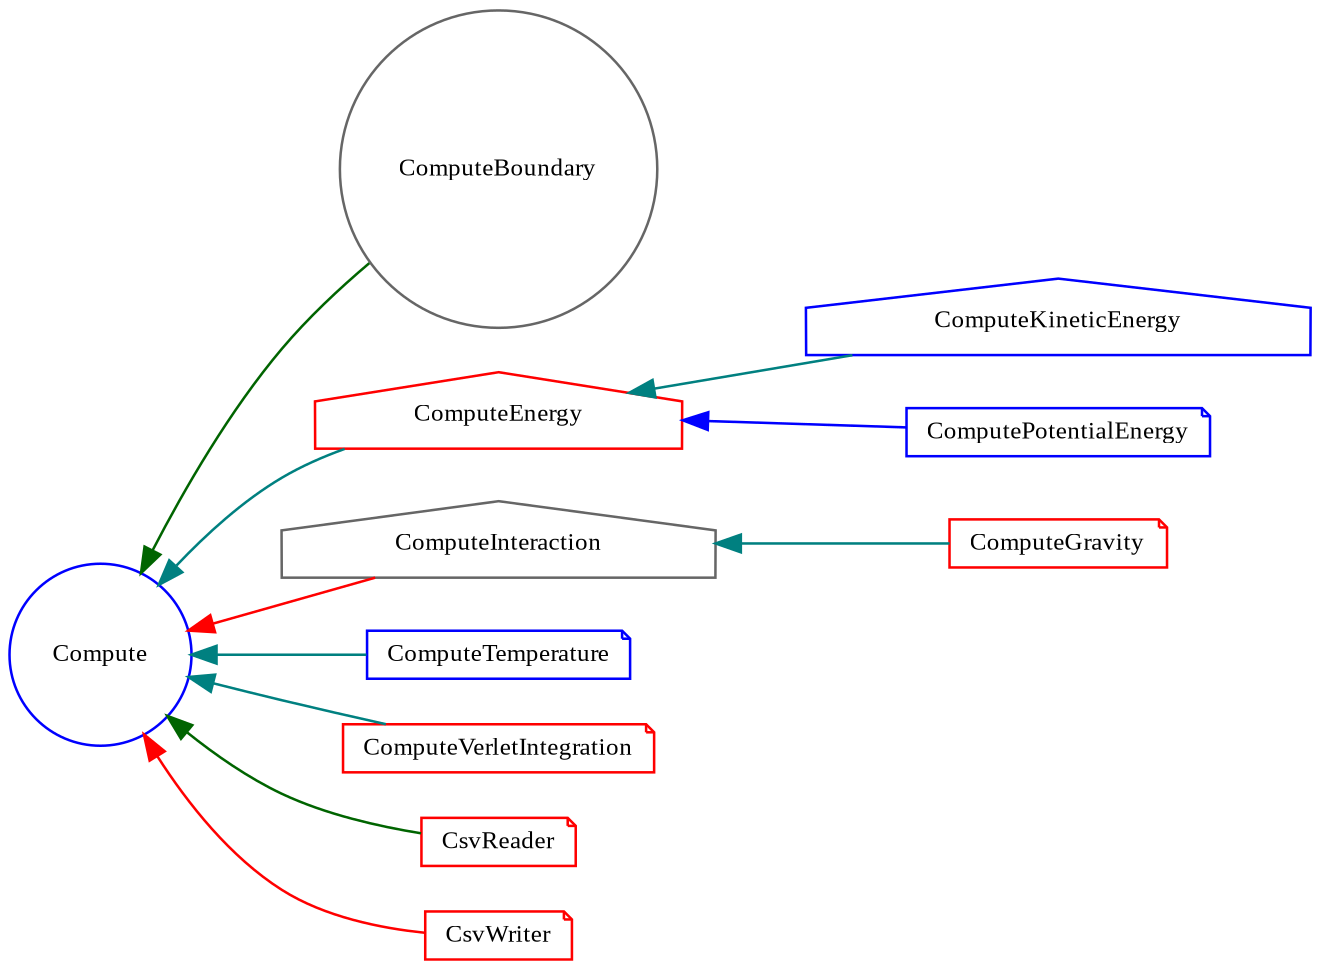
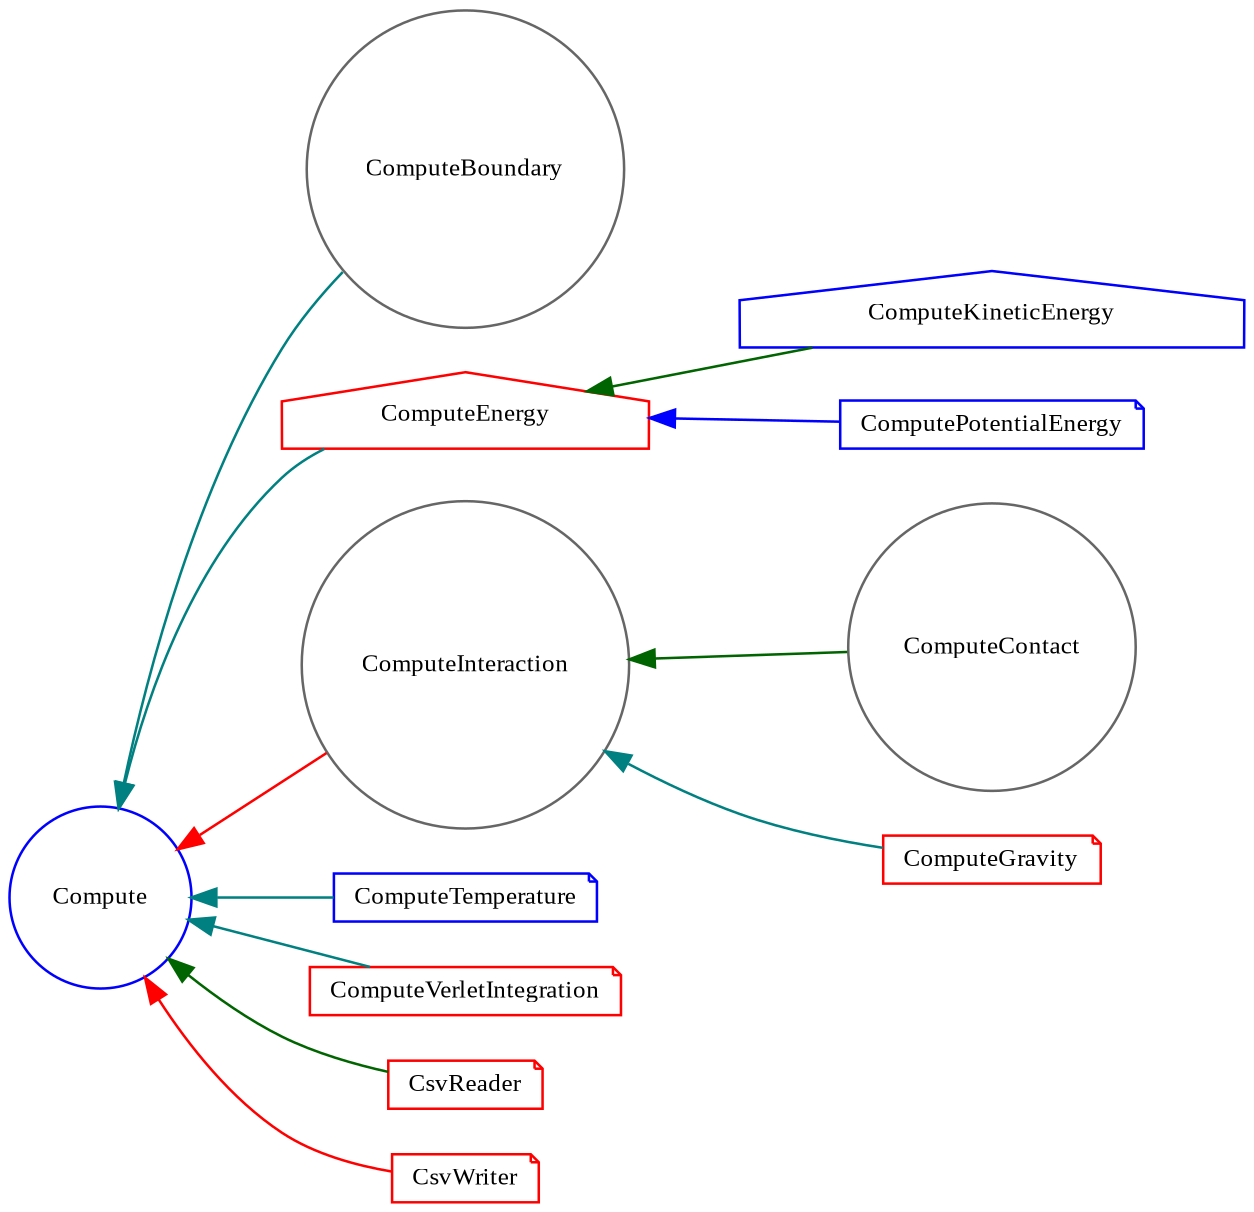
edge "ComputeKineticEnergy" -> "ComputeEnergy": color teal -> darkgreen
edge "ComputeBoundary" -> "Compute": color darkgreen -> teal
node "ComputeInteraction": shape house -> circle
node "ComputeContact": added
